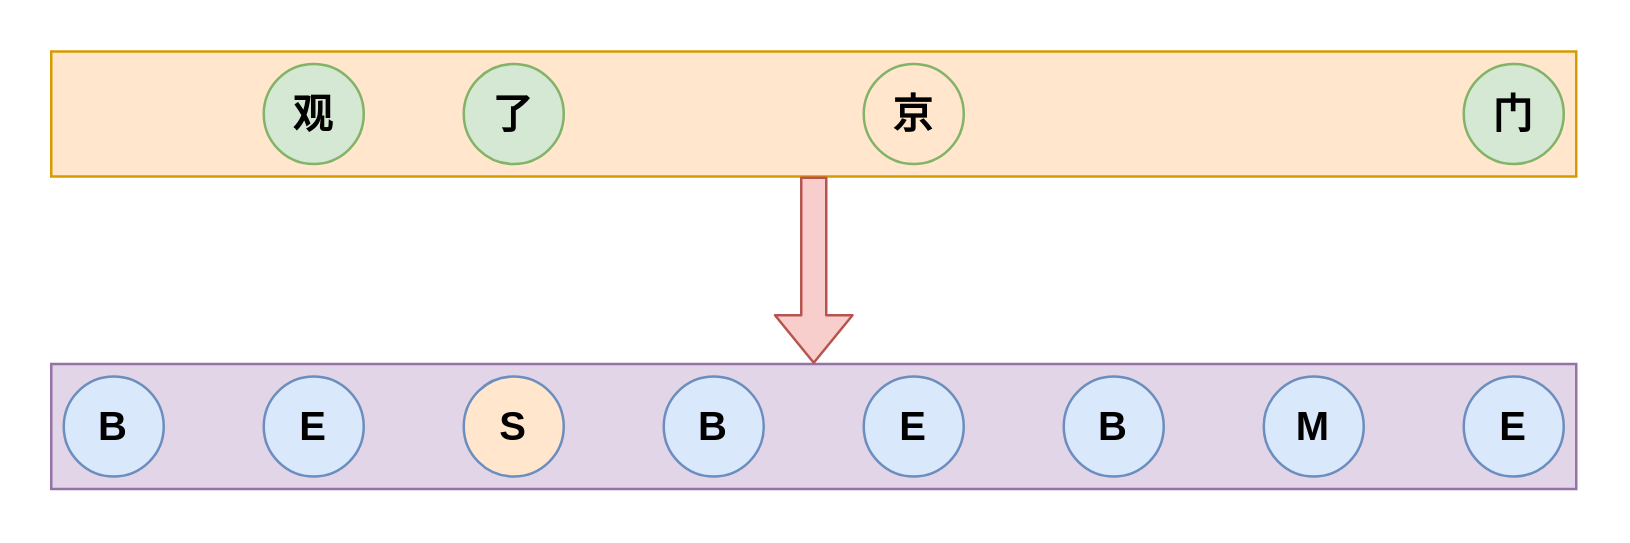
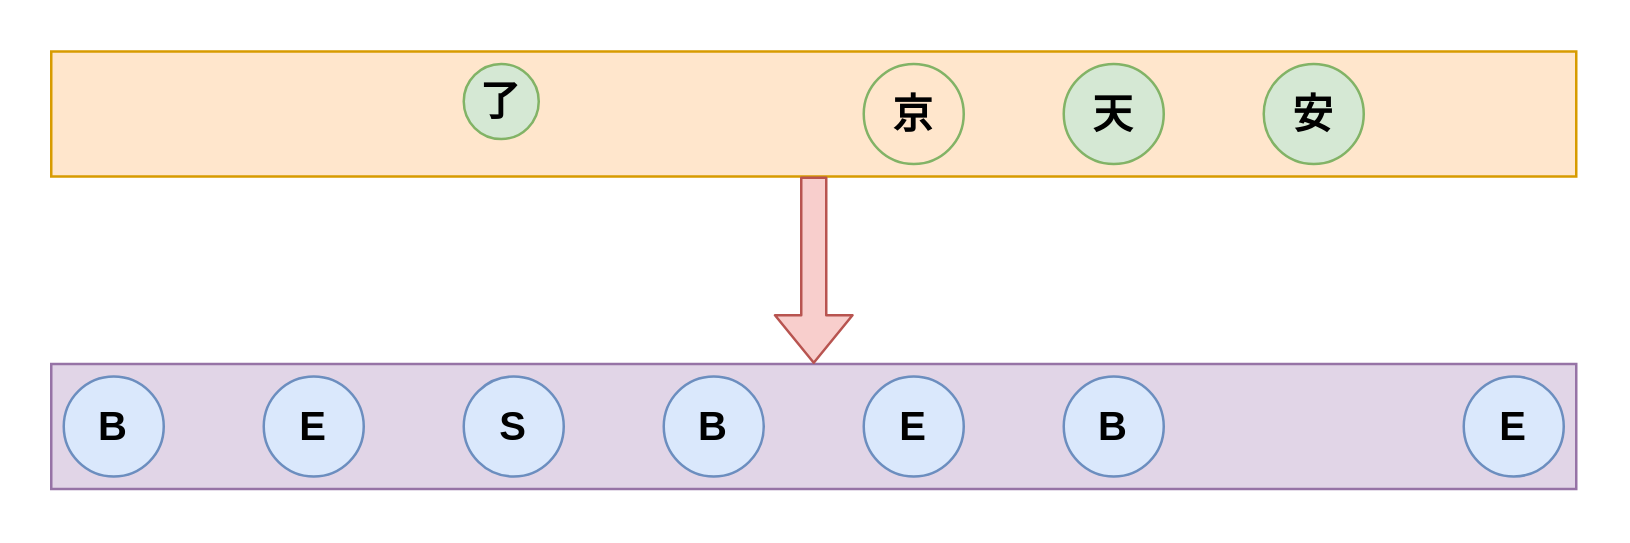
node "观": removed
node "了": size 100x100 -> 75x75
node "天": added
node "安": added
node "门": removed
node "S": fillcolor #ffe6cc -> #dae8fc
node "M": removed
